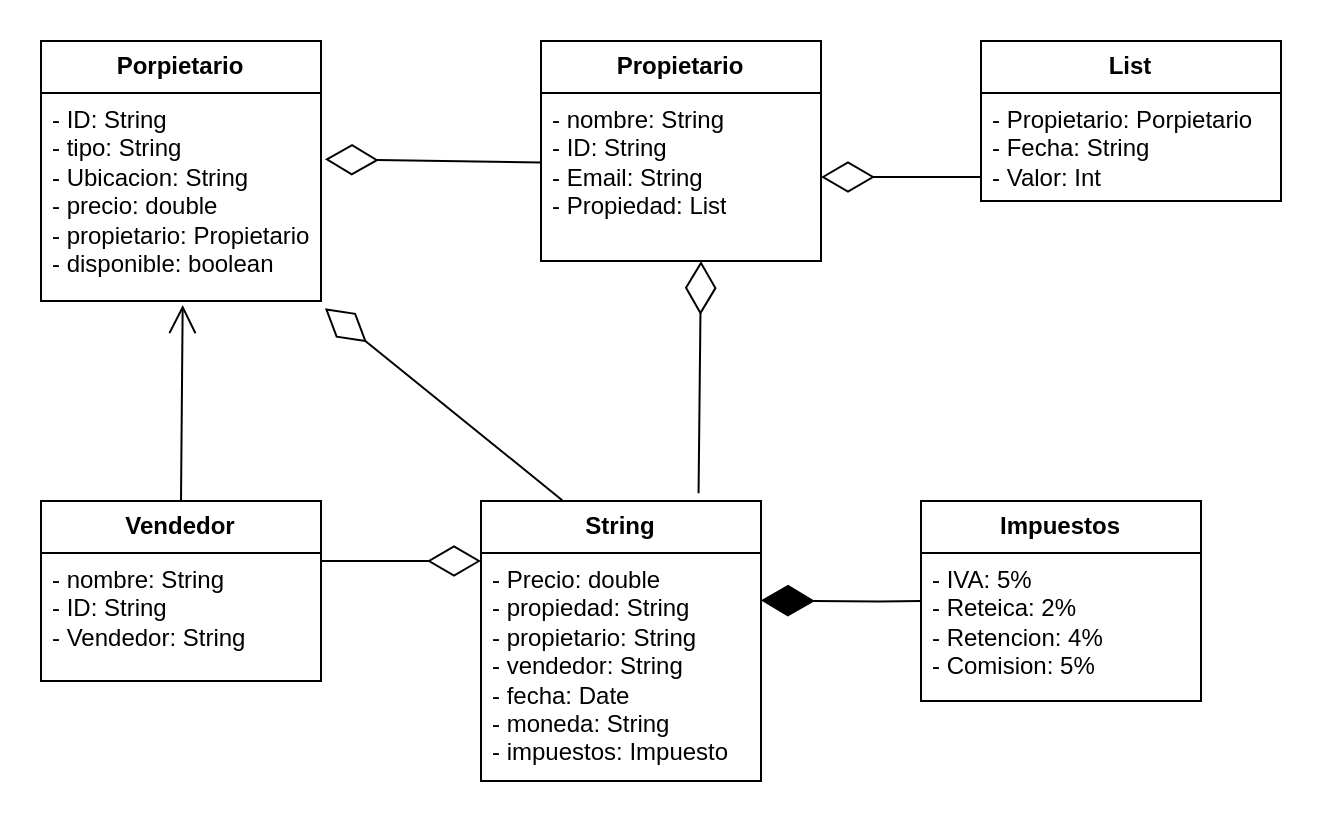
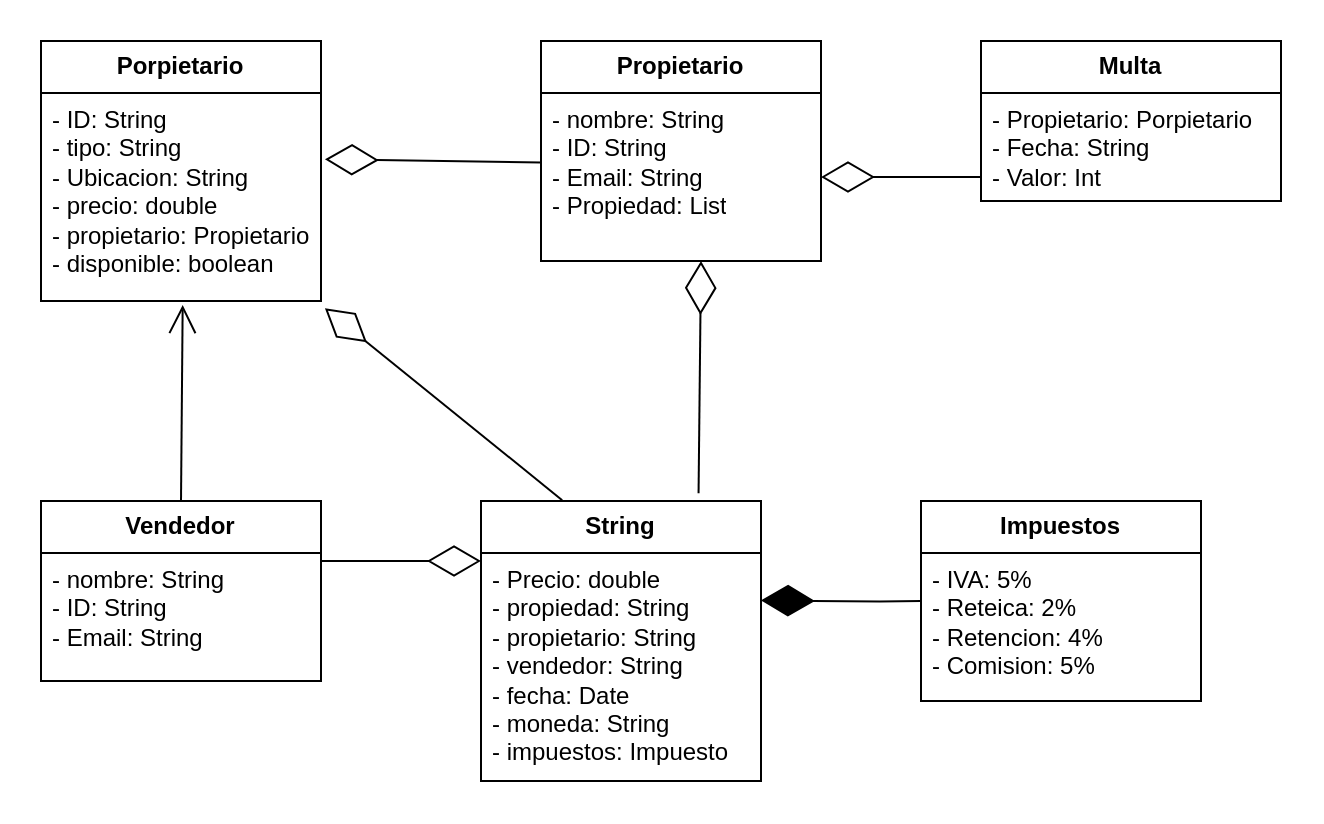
node "List": label "List" -> "Multa"
node "- nombre: String - ID: String - Vendedor: String": label "- nombre: String - ID: String - Vendedor: String" -> "- nombre: String - ID: String - Email: String"
